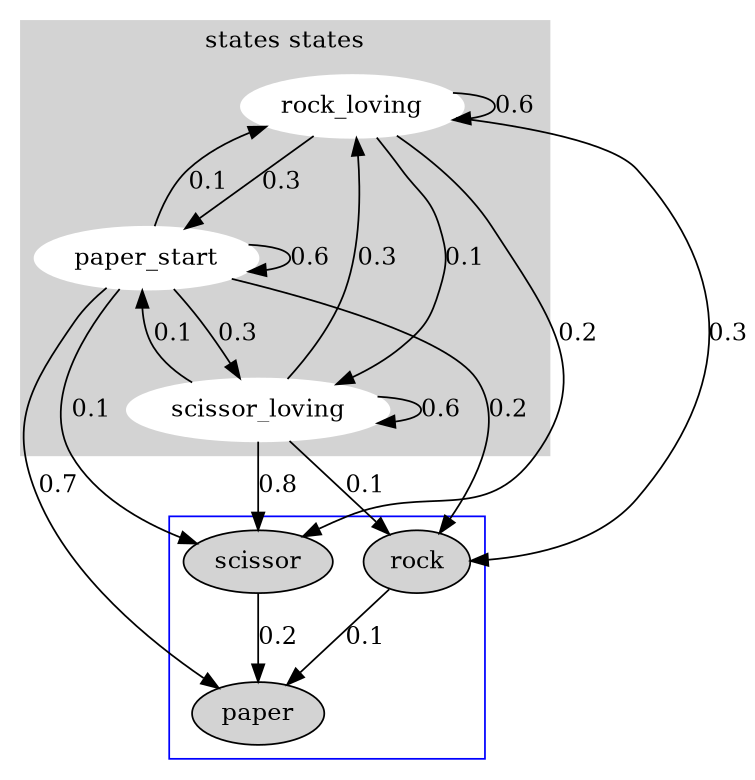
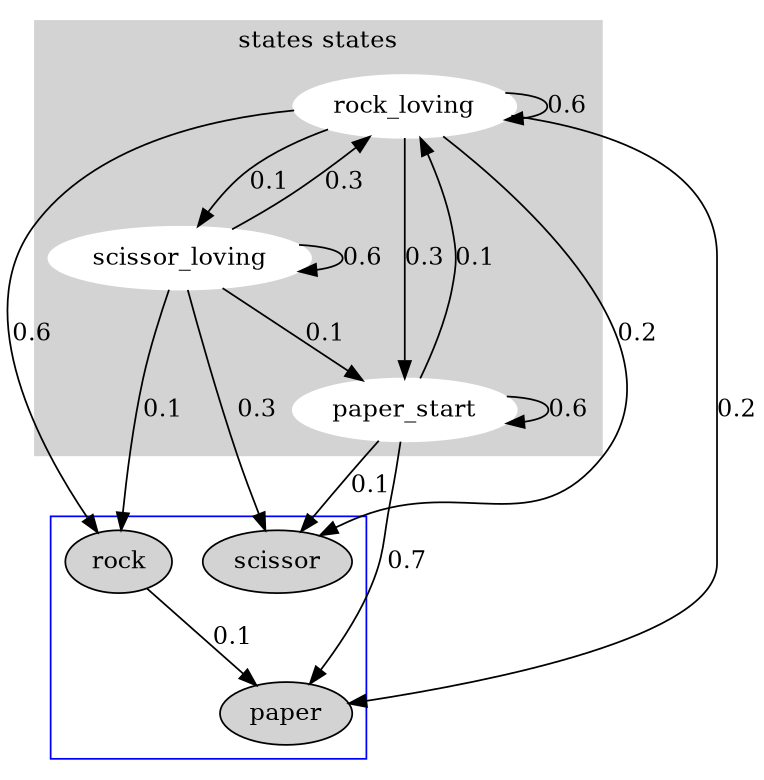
edge "paper_start" -> "scissor_loving": removed, label "0.3"
edge "rock_loving" -> "rock": label "0.3" -> "0.6"
edge "paper_start" -> "rock": removed, label "0.2"
edge "scissor_loving" -> "scissor": label "0.8" -> "0.3"
edge "scissor" -> "paper": now "rock_loving" -> "paper"
